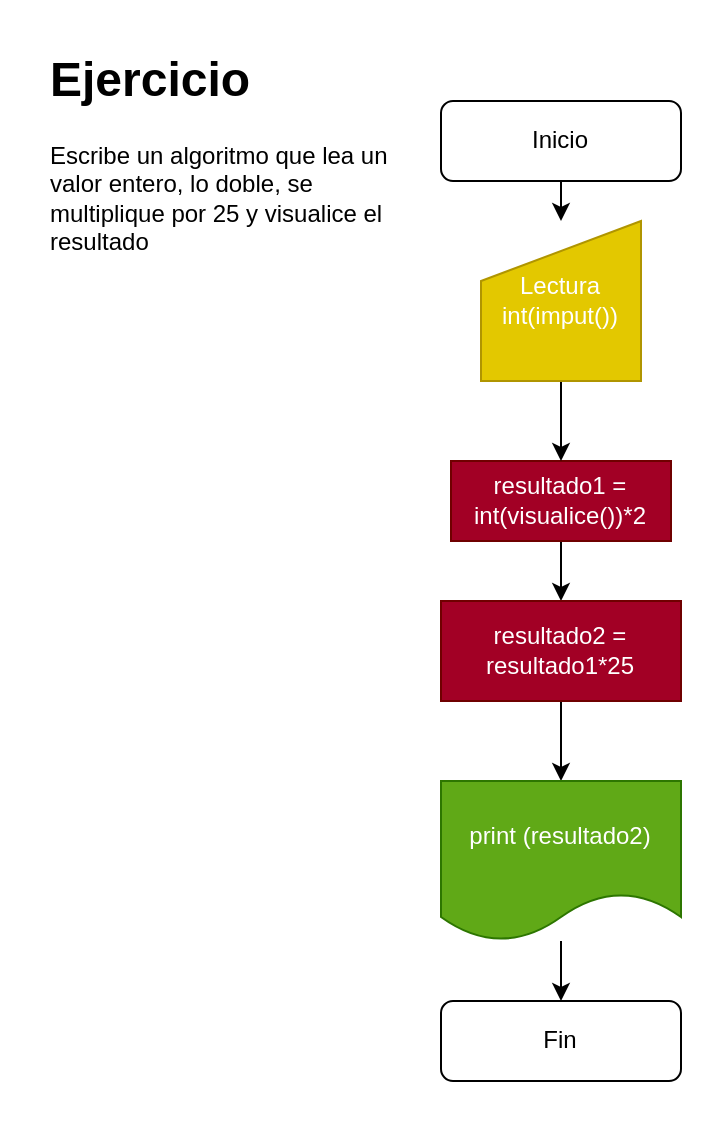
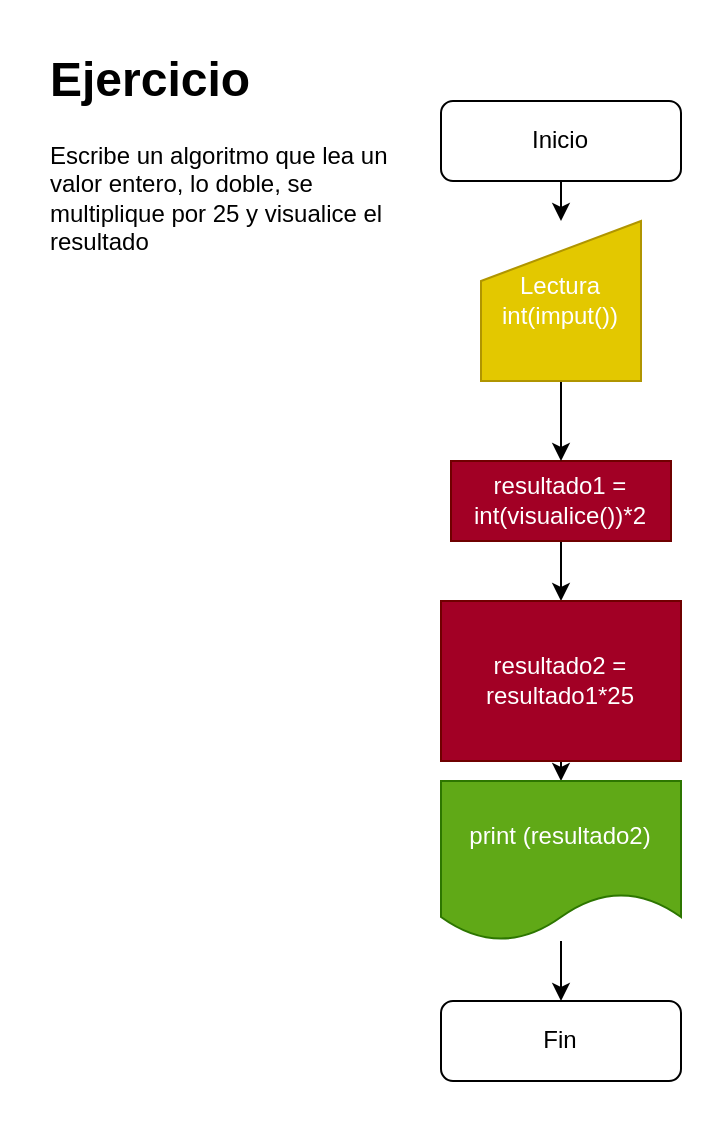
node "resultado2 = resultado1*25": size 240x100 -> 240x160
